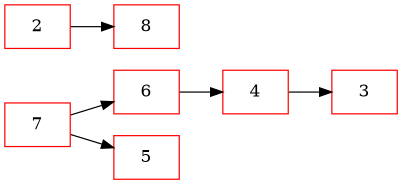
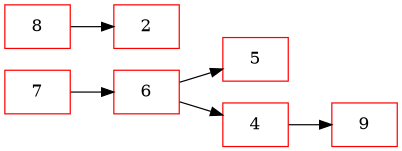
edge "2" -> "8": reversed
node "3": label "3" -> "9"
edge "7" -> "5": now "6" -> "5"
